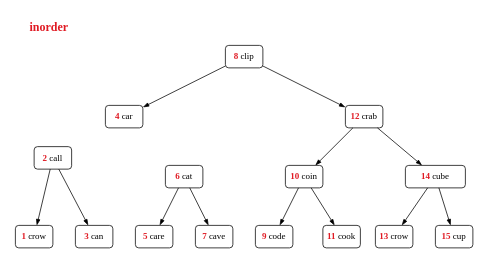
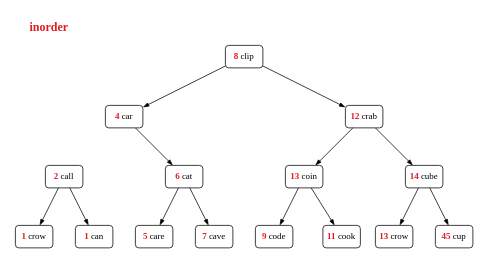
node "2 call": moved (53, 158) -> (64, 177)
edge "4 car" -> "6 cat": added
node "10 coin": label "10 coin" -> "13 coin"
node "14 cube": size 60x23 -> 38x23
node "3 can": label "3 can" -> "1 can"
node "15 cup": label "15 cup" -> "45 cup"
